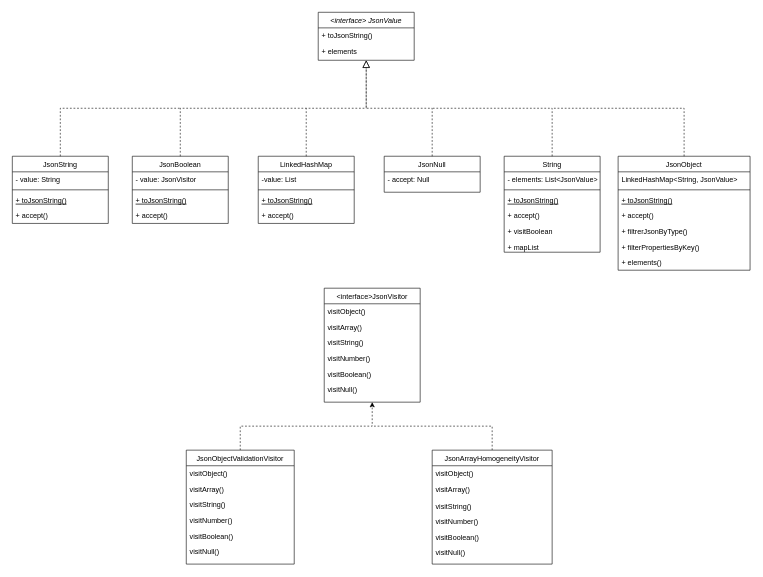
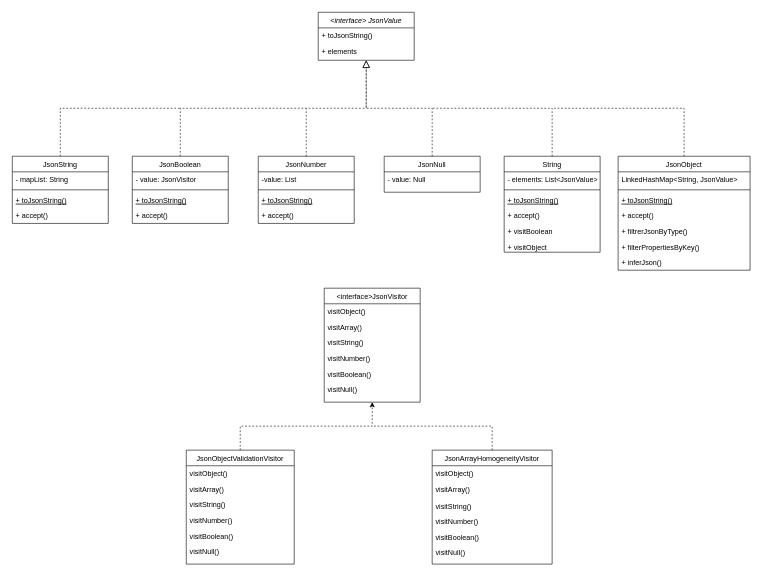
node "LinkedHashMap": label "LinkedHashMap" -> "JsonNumber"
node "- value: String": label "- value: String" -> "- mapList: String"
node "- accept: Null": label "- accept: Null" -> "- value: Null"
node "+ mapList": label "+ mapList" -> "+ visitObject"
node "+ elements()": label "+ elements()" -> "+ inferJson()"
